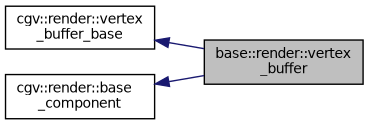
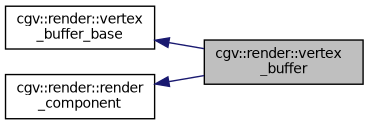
node "base::render::vertex _buffer": label "base::render::vertex _buffer" -> "cgv::render::vertex _buffer"
node "cgv::render::base _component": label "cgv::render::base _component" -> "cgv::render::render _component"
